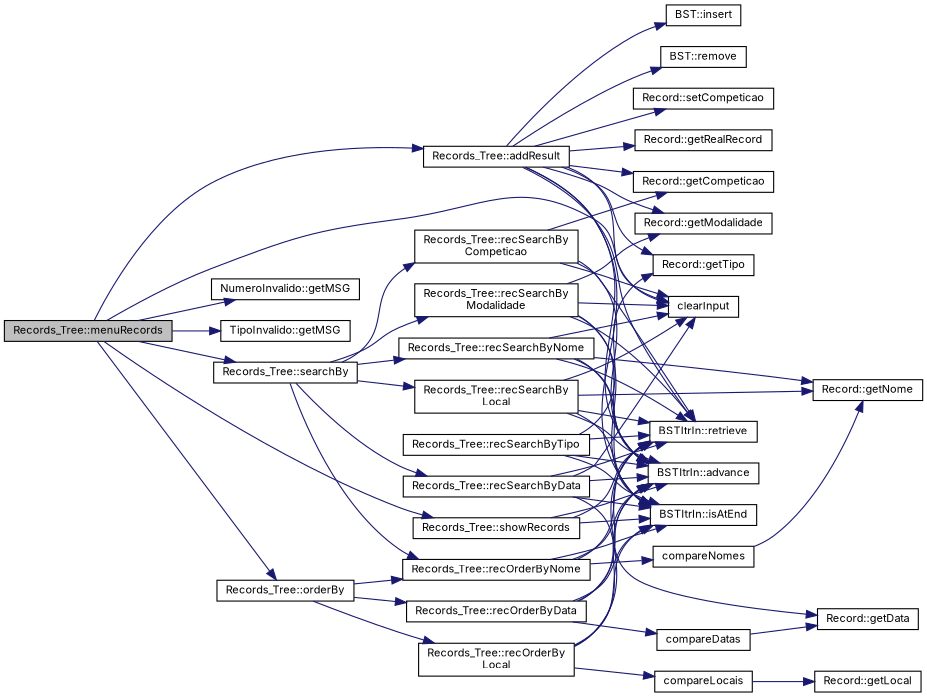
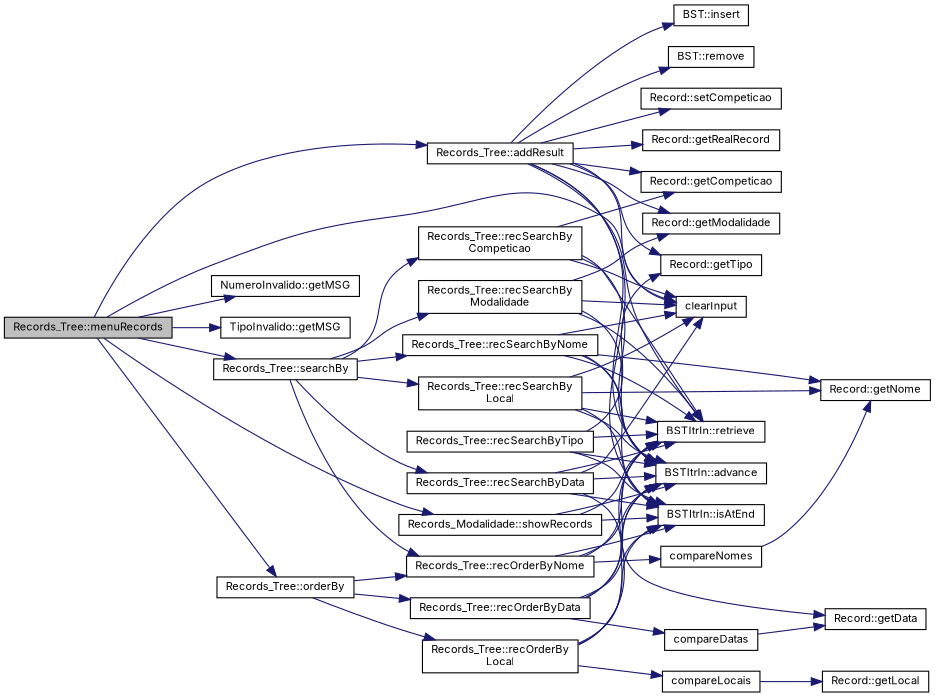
edge "Records_Tree::recSearchBy Modalidade" -> "BSTItrIn::isAtEnd": removed
node "Records_Tree::showRecords": label "Records_Tree::showRecords" -> "Records_Modalidade::showRecords"
